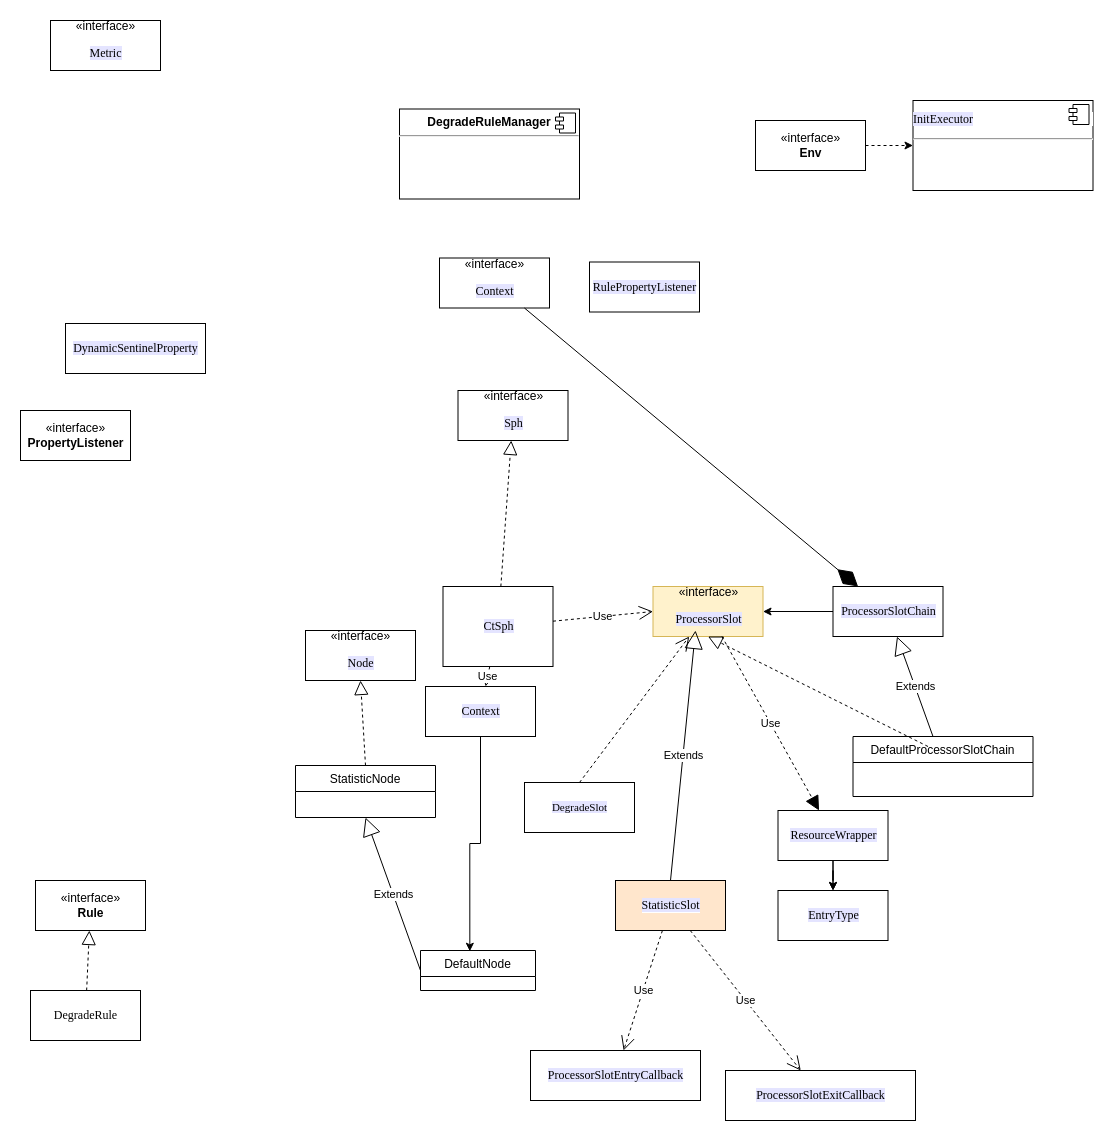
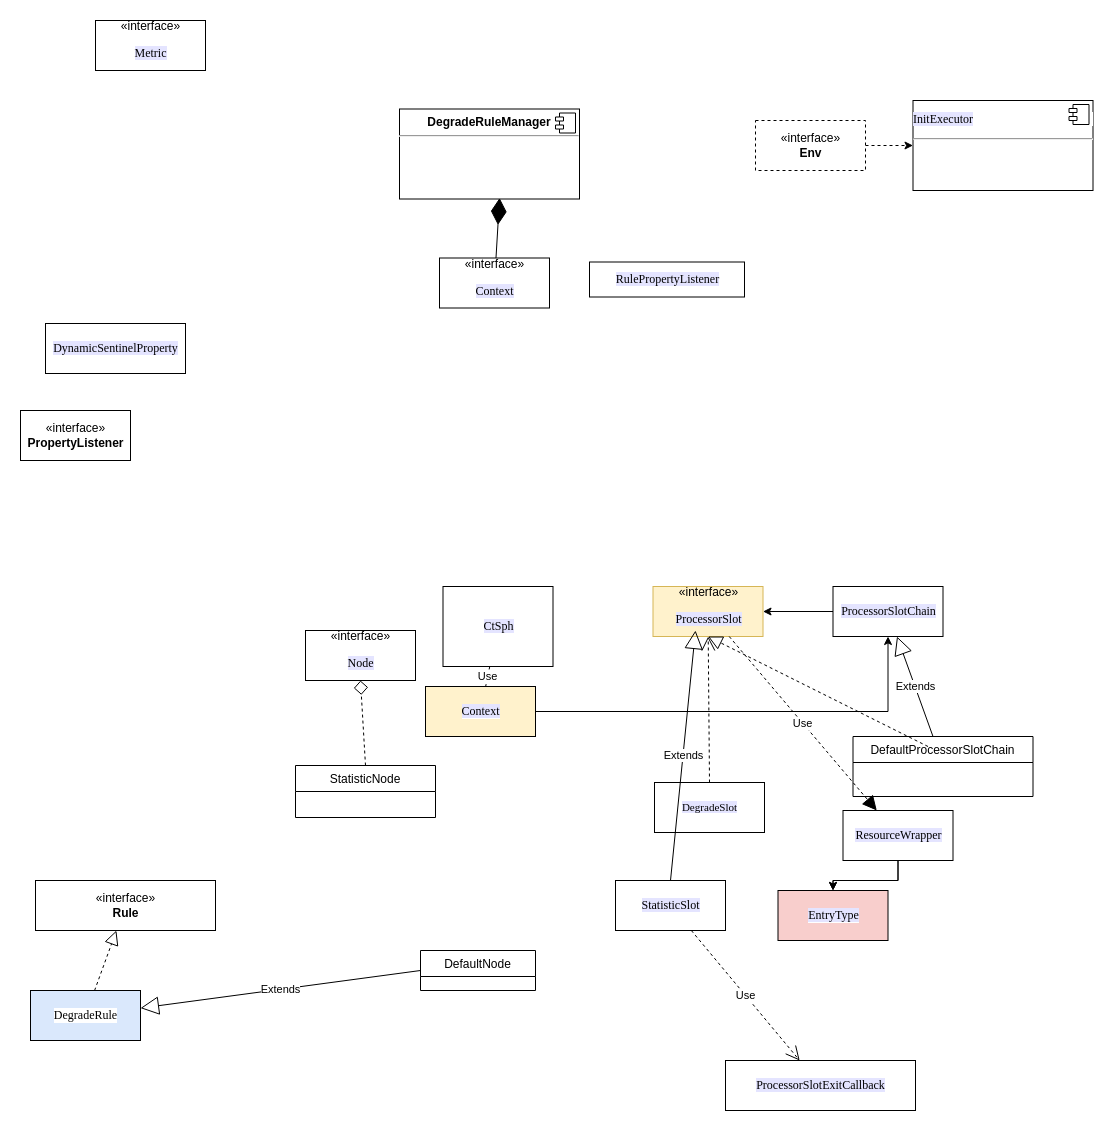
node "«interface» Metric": moved (106, 46) -> (151, 46)
node "«interface» Env": style solid -> dashed
node "RulePropertyListener": size 110x50 -> 155x35
node "DynamicSentinelProperty": moved (136, 349) -> (116, 349)
node "«interface» Sph": removed
edge "«interface» Context" -> "ProcessorSlotChain": now "«interface» Context" -> "DegradeRuleManager"
edge "CtSph" -> "«interface» Sph": removed
edge "CtSph" -> "«interface» ProcessorSlot": removed, label "Use"
edge "CtSph" -> "Context": arrowhead open -> none
edge "StatisticNode" -> "«interface» Node": arrowhead block -> diamond
node "Context": fillcolor #ffffff -> #fff2cc
node "DegradeSlot": moved (580, 808) -> (710, 808)
node "ResourceWrapper": moved (833, 836) -> (898, 836)
edge "Context" -> "DefaultNode": now "Context" -> "ProcessorSlotChain"
edge "DefaultNode" -> "StatisticNode": now "DefaultNode" -> "DegradeRule"
node "«interface» Rule": size 110x50 -> 180x50
node "StatisticSlot": fillcolor #ffe6cc -> #ffffff
node "EntryType": fillcolor #ffffff -> #f8cecc
edge "StatisticSlot" -> "ProcessorSlotEntryCallback": removed, label "Use"
node "DegradeRule": fillcolor #ffffff -> #dae8fc
node "ProcessorSlotEntryCallback": removed
node "ProcessorSlotExitCallback": moved (821, 1096) -> (821, 1086)
